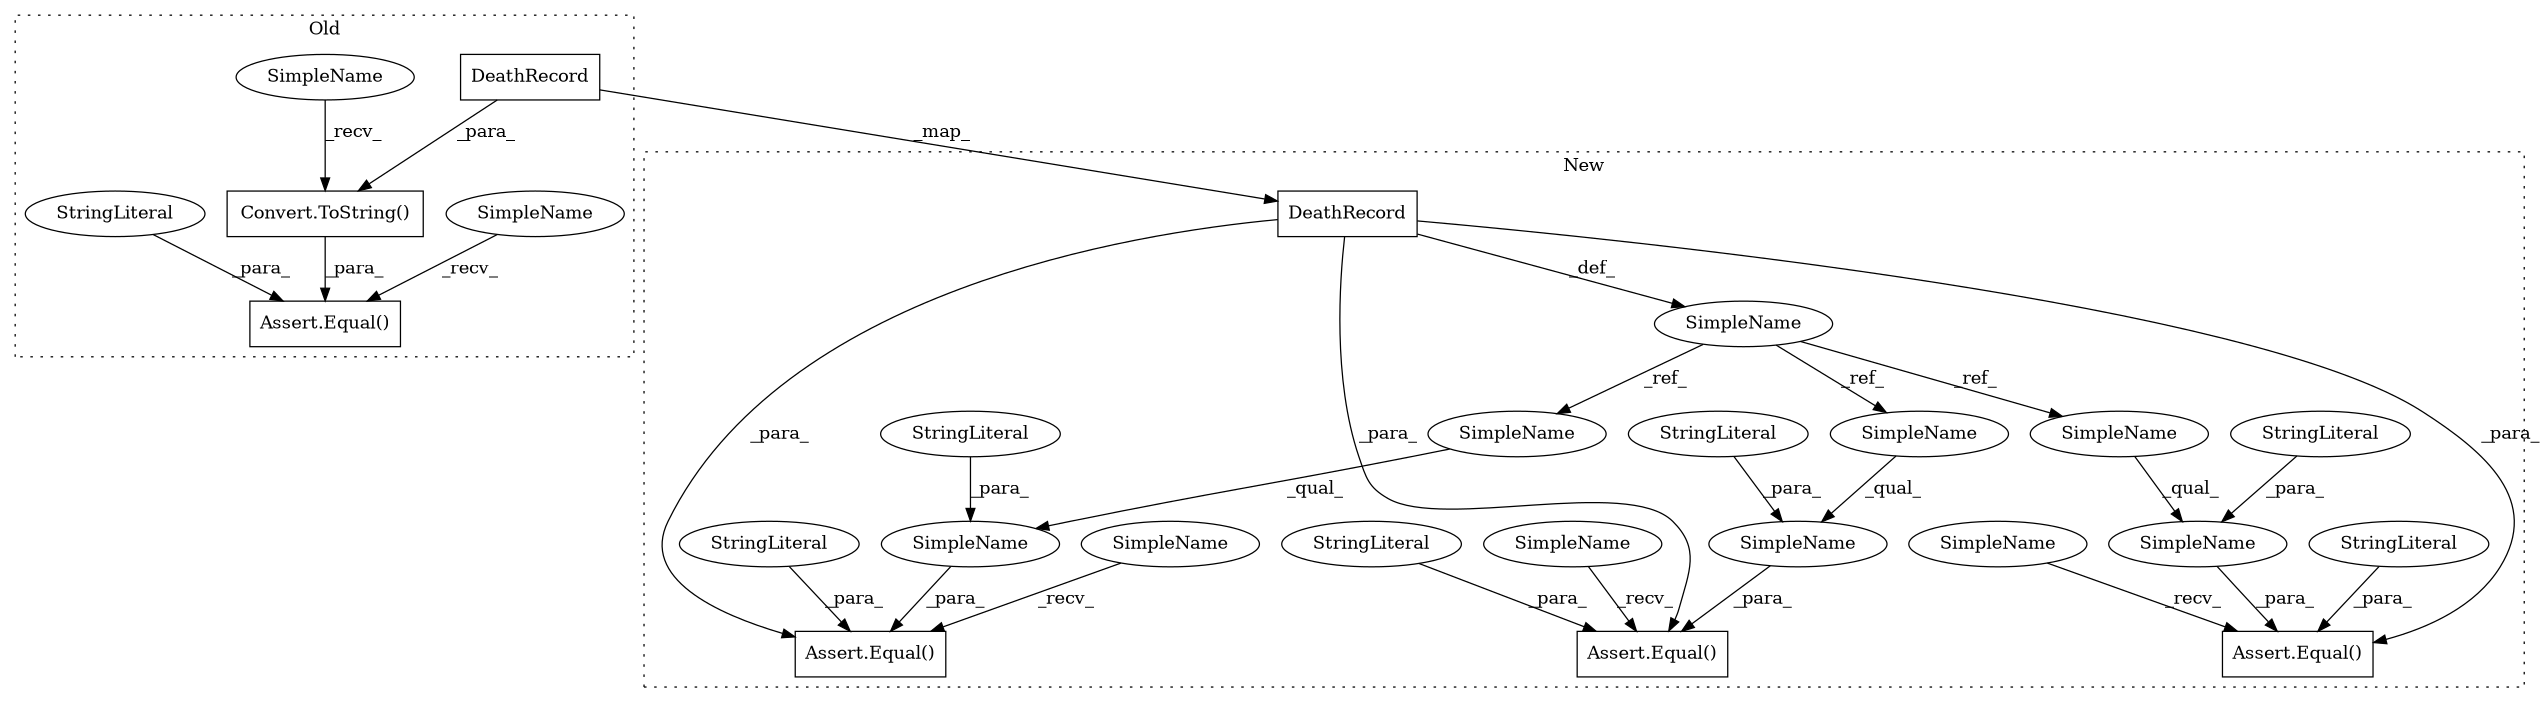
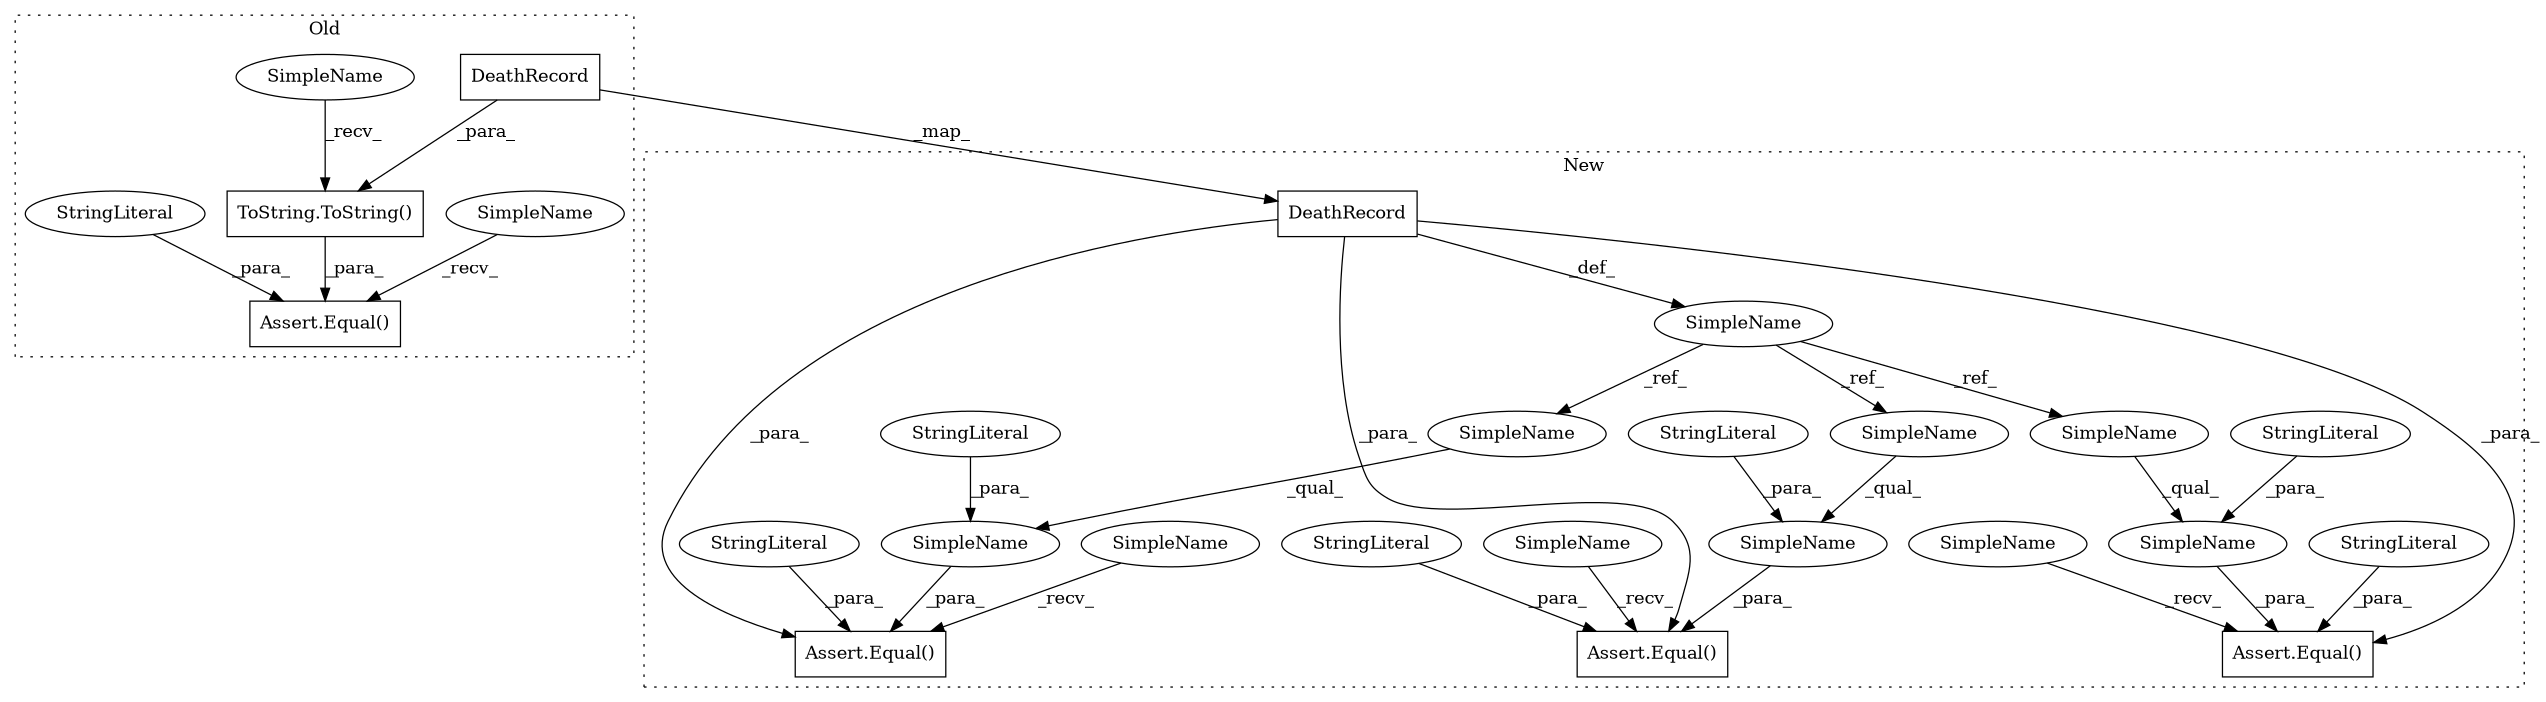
node "Convert.ToString()": label "Convert.ToString()" -> "ToString.ToString()"
